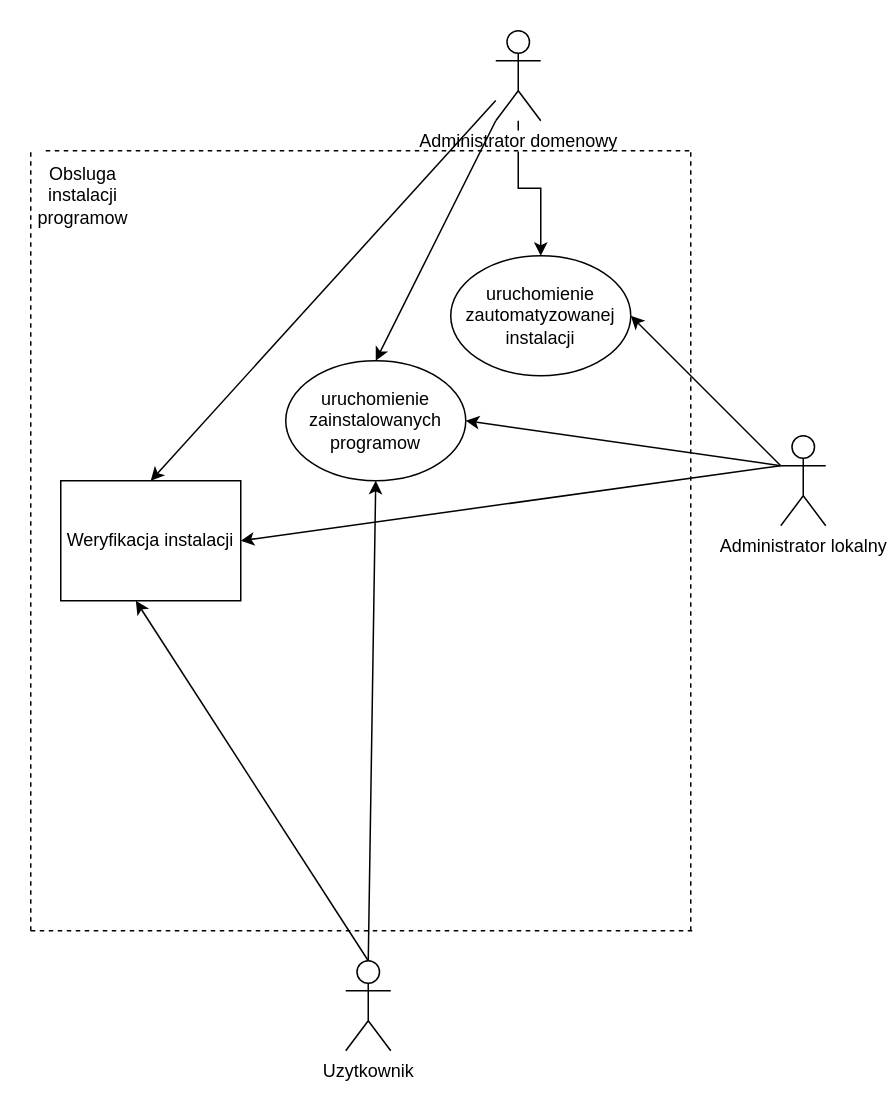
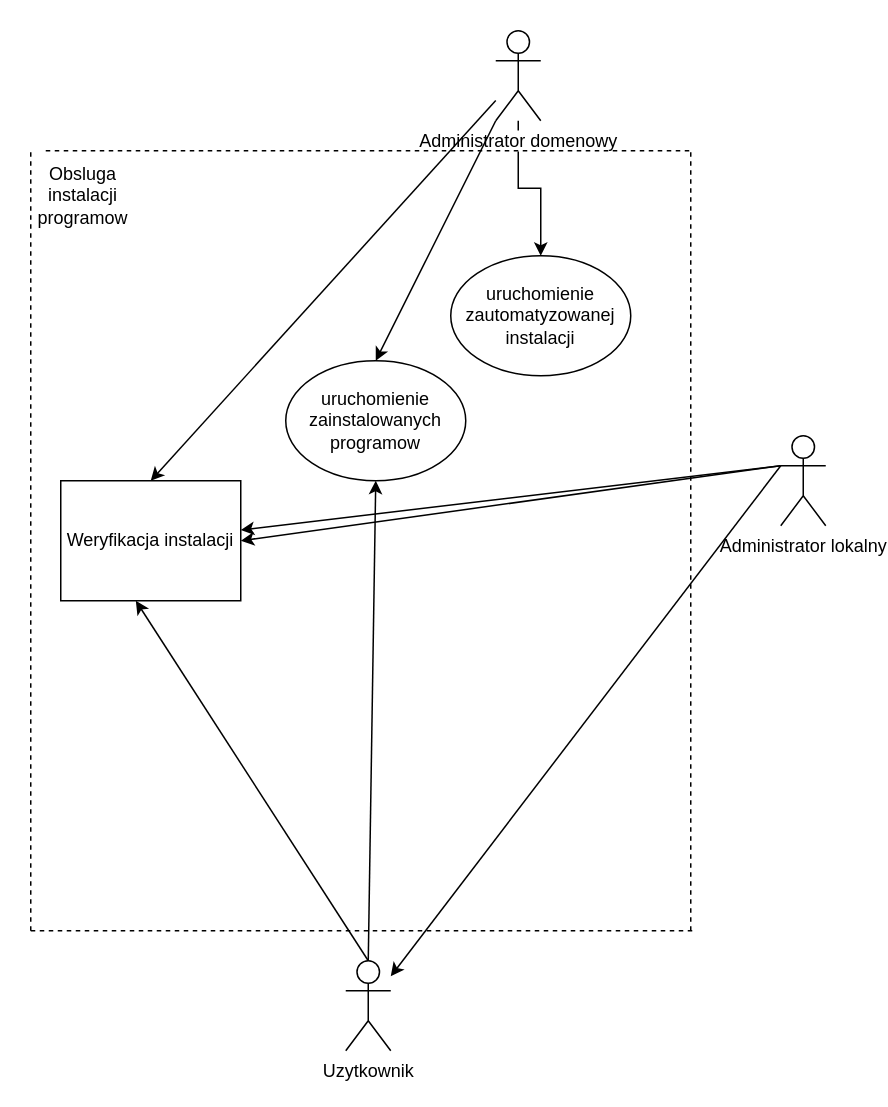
edge "Administrator lokalny" -> "uruchomienie zautomatyzowanej instalacji": now "Administrator lokalny" -> "Uzytkownik"
edge "Administrator lokalny" -> "uruchomienie zainstalowanych programow": now "Administrator lokalny" -> "Weryfikacja instalacji"
